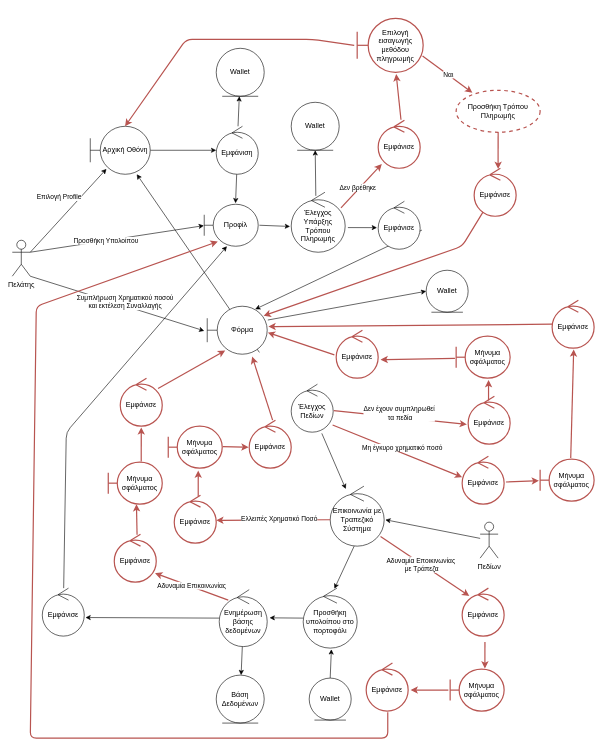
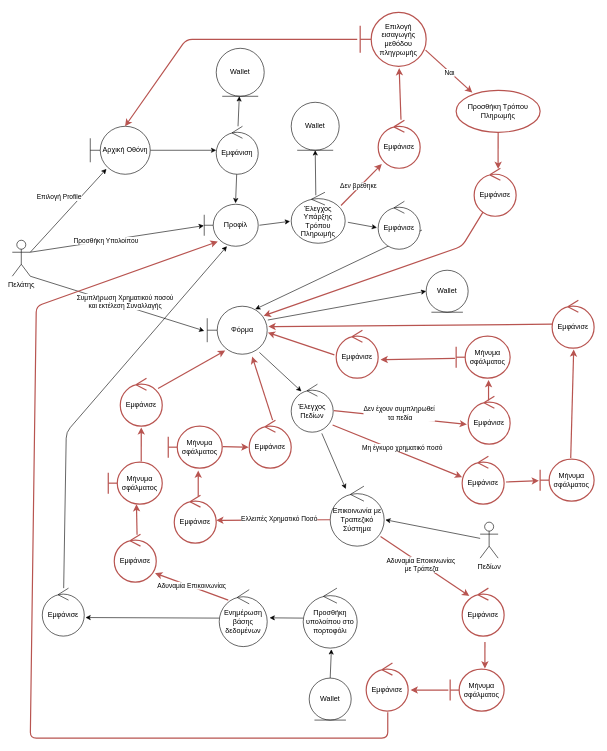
node "Επιλογή εισαγωγής μεθόδου πληγρωμής": moved (390, 45) -> (393, 39)
node "Προσθήκη Τρόπου Πληρωμής": style dashed -> solid
node "Έλεγχος Υπάρξης Τρόπου Πληρωμής": size 54x60 -> 54x51
edge "Φόρμα" -> "Αρχική Οθόνη": now "Φόρμα" -> "Έλεγχος Πεδίων"
edge "Επικοινωνία με Τραπεζικό Σύστημα" -> "Προσθήκη υπολοίπου στο πορτοφόλι": removed
edge "Ενημέρωση βάσης δεδομένων" -> "Βάση Δεδομένων": removed
node "Βάση Δεδομένων": removed
